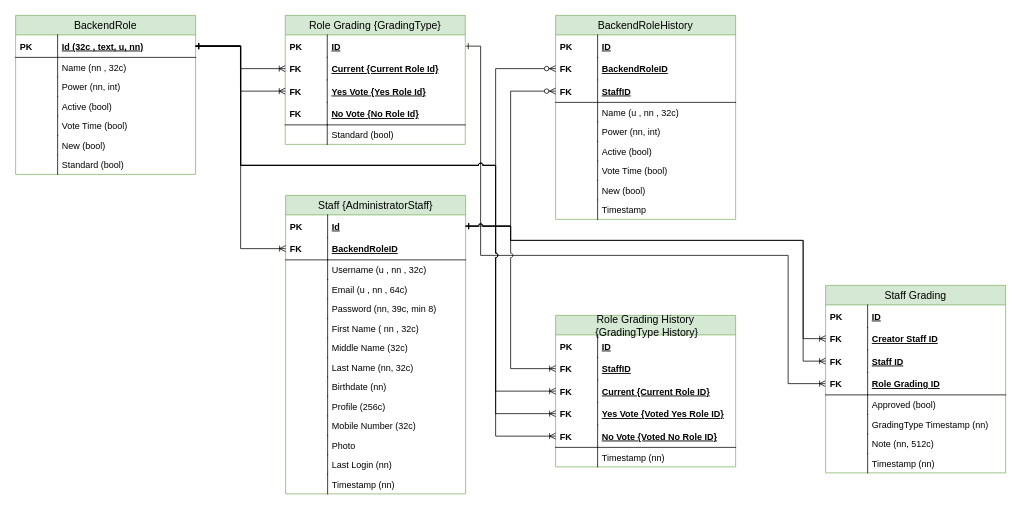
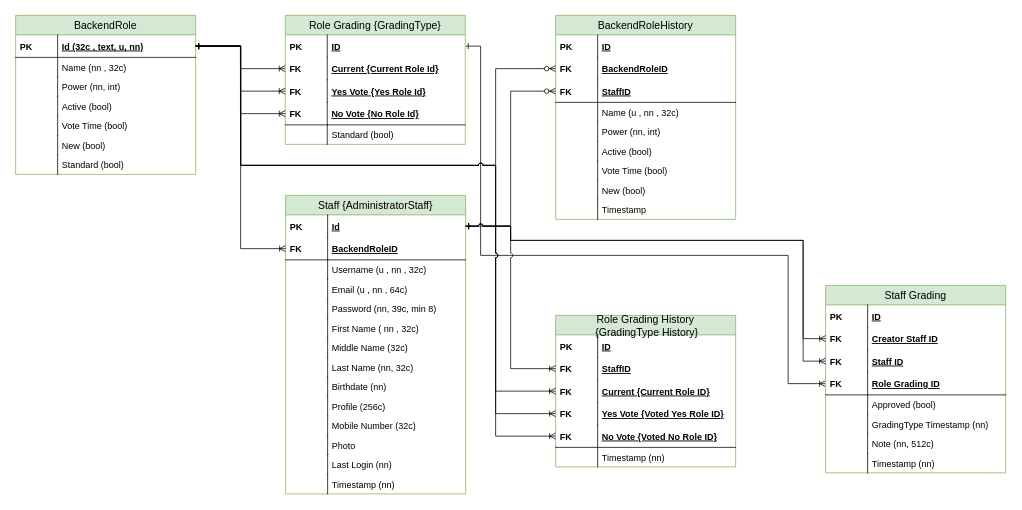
edge "Id (32c , text, u, nn)" -- "No Vote {No Role Id}": added
